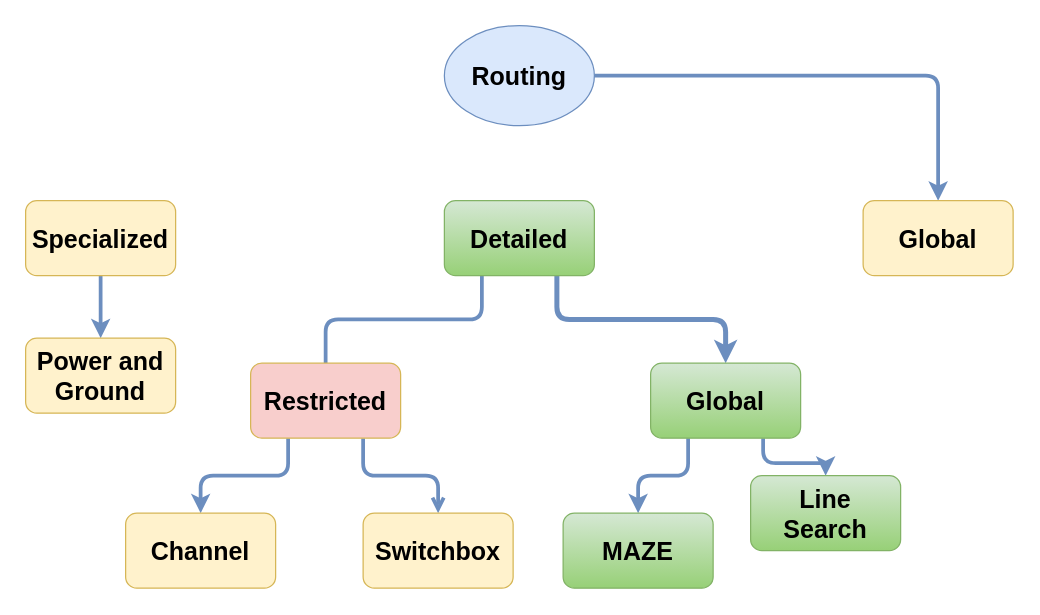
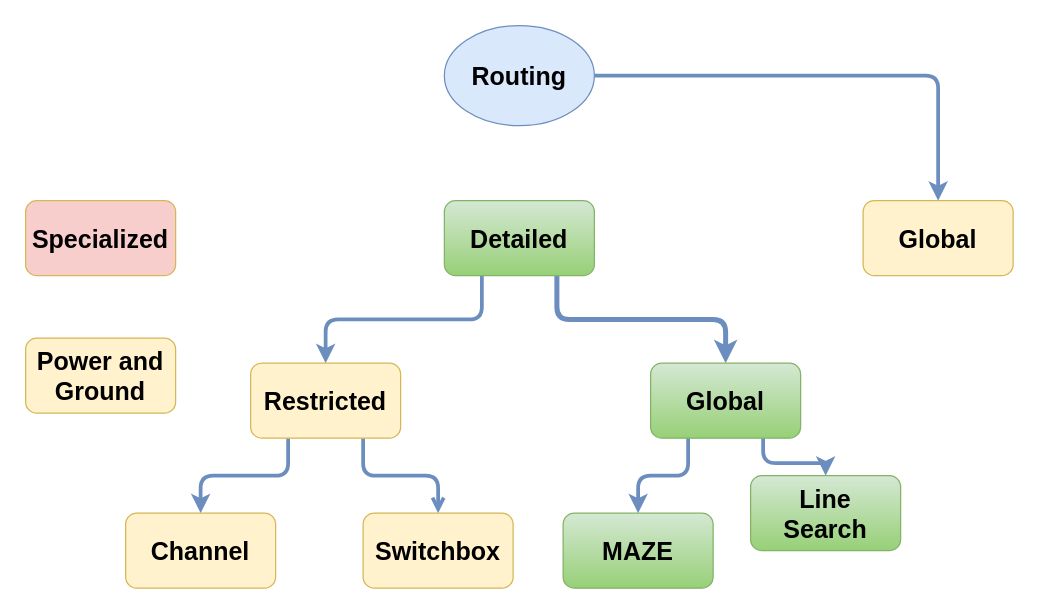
node "Specialized": fillcolor #fff2cc -> #f8cecc
edge "Specialized" -> "Power andGround": removed
edge "Detailed" -- "Restricted": arrowhead none -> classic
node "Restricted": fillcolor #f8cecc -> #fff2cc
